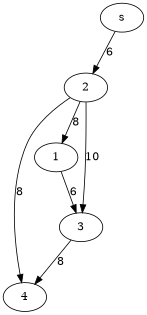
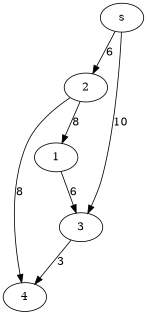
edge "2" -> "3": now "s" -> "3"
edge "3" -> "4": label "8" -> "3"
